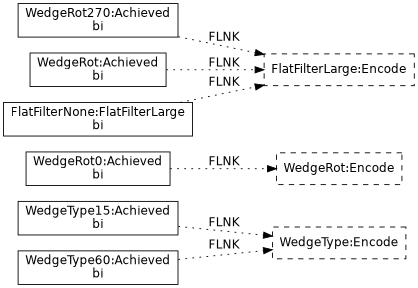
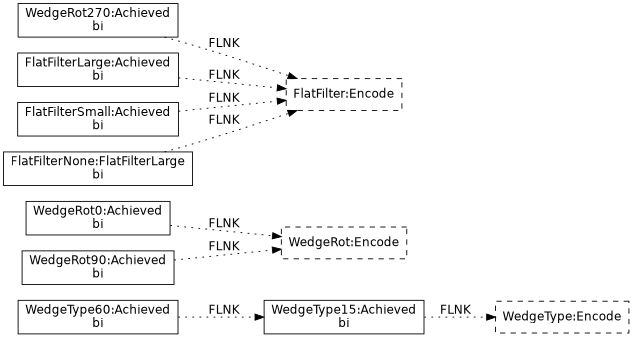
node "WedgeRot:Achieved bi": label "WedgeRot:Achieved bi" -> "FlatFilterSmall:Achieved bi"
node "FlatFilterLarge:Achieved bi": added
node "FlatFilterLarge:Encode": label "FlatFilterLarge:Encode" -> "FlatFilter:Encode"
edge "WedgeType60:Achieved bi" -> "WedgeType:Encode": now "WedgeType60:Achieved bi" -> "WedgeType15:Achieved bi"
node "WedgeRot90:Achieved bi": added
